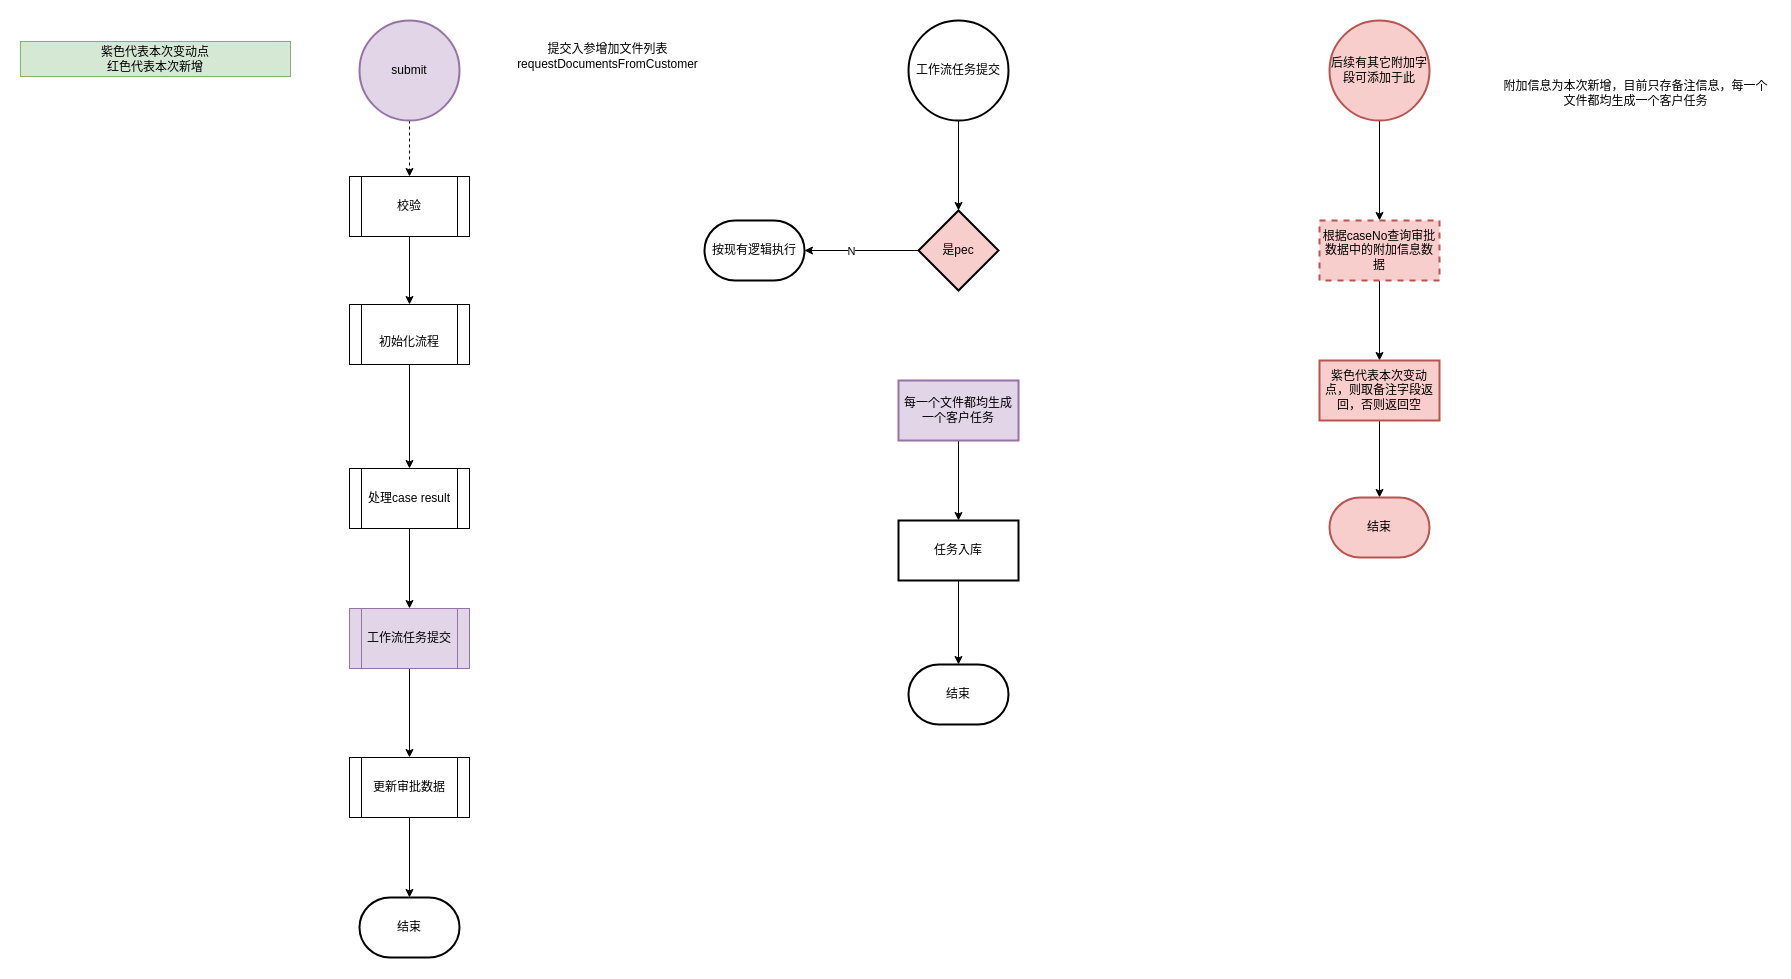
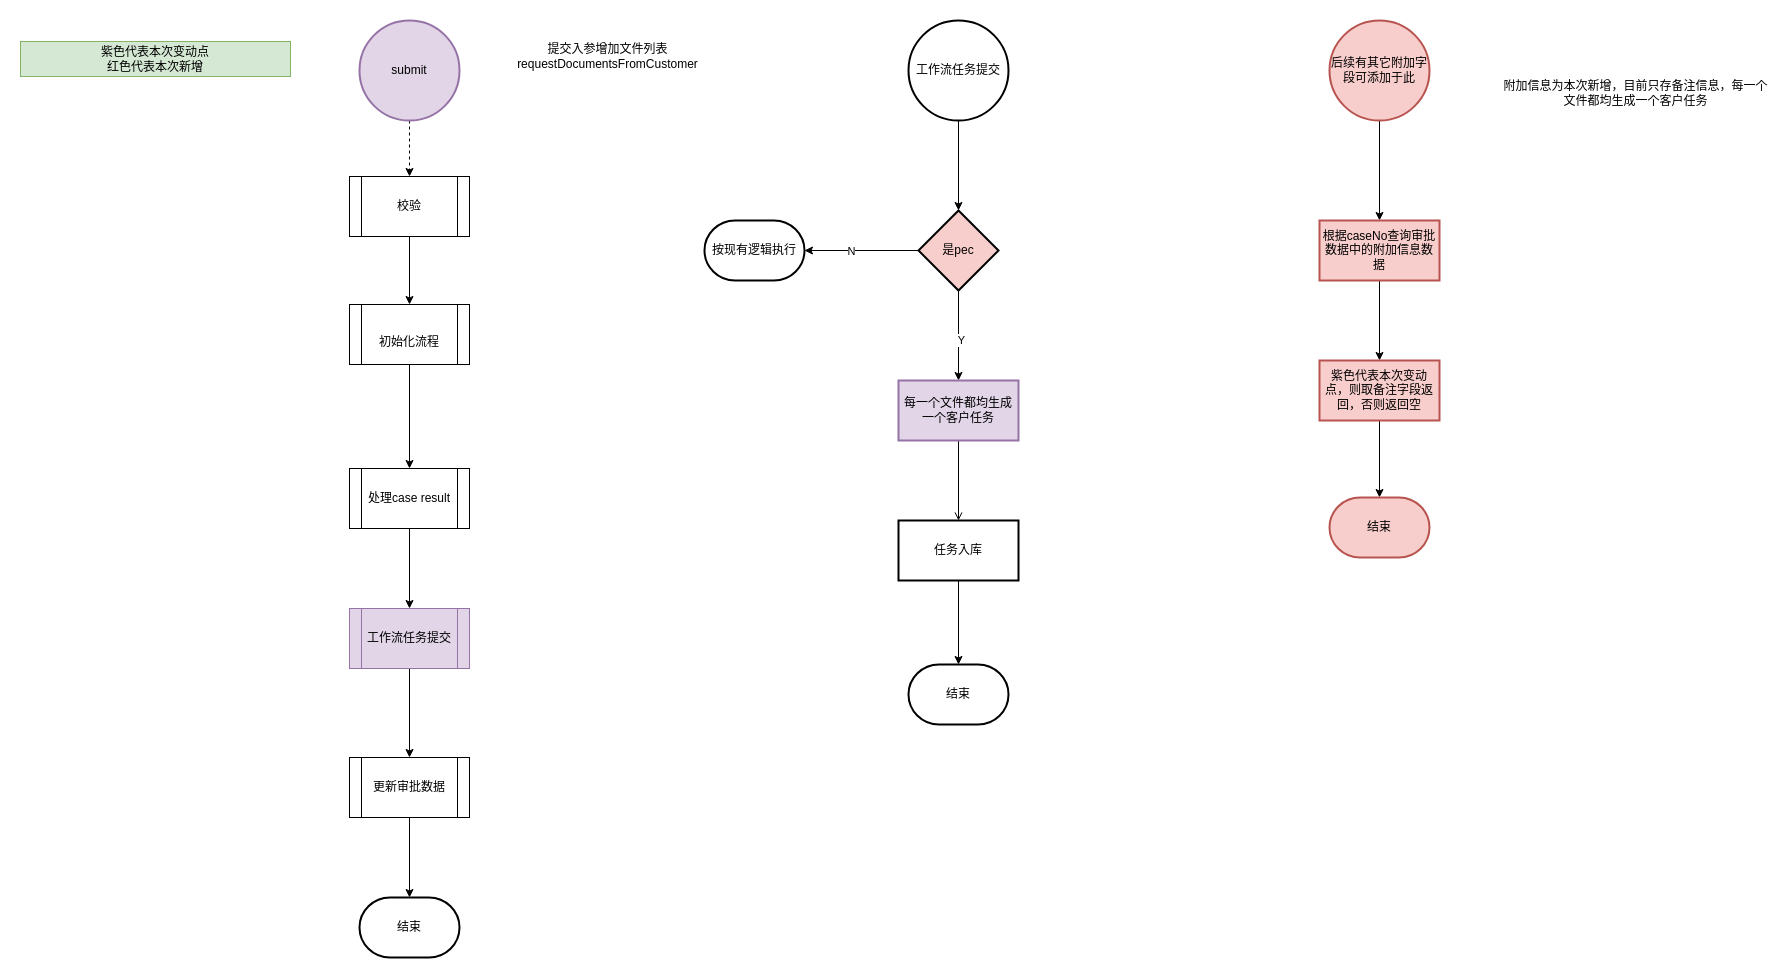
node "根据caseNo查询审批数据中的附加信息数据": style dashed -> solid
edge "是pec" -> "每一个文件都均生成一个客户任务": added, label "Y"
edge "每一个文件都均生成一个客户任务" -> "任务入库": arrowhead classic -> open
